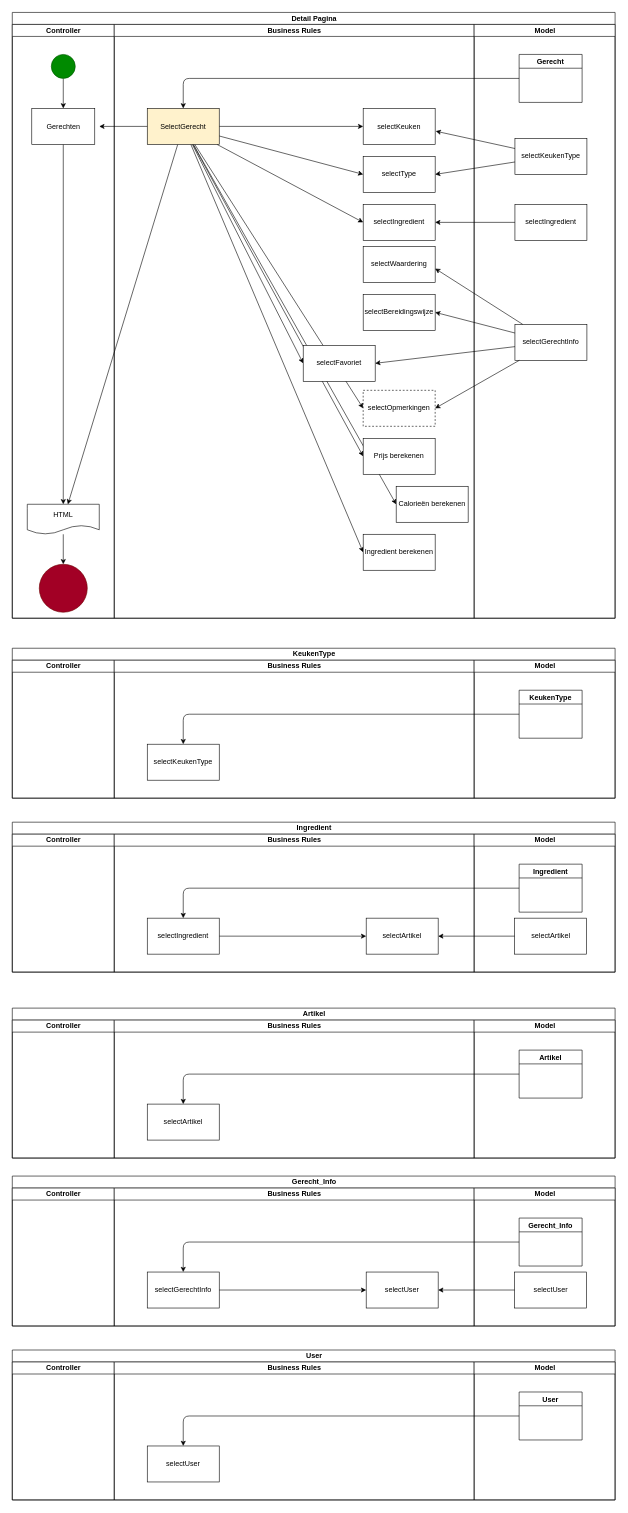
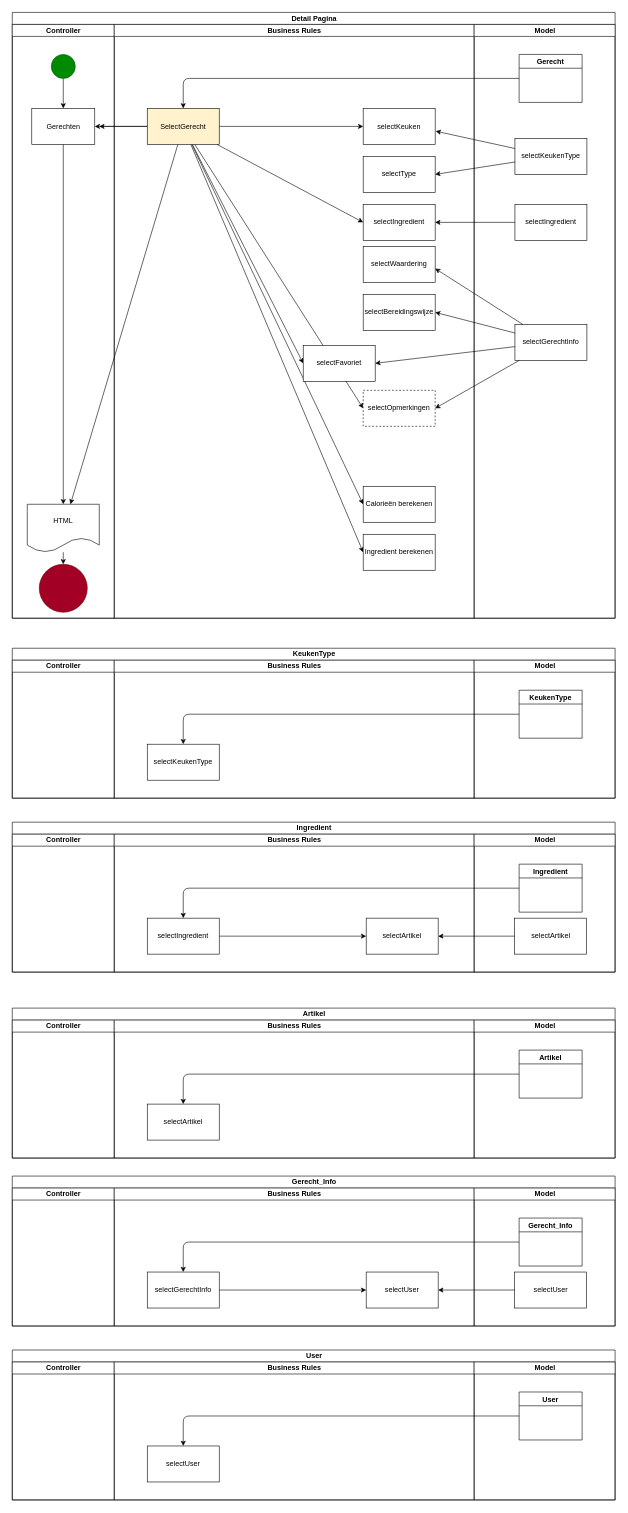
edge "SelectGerecht" -> "selectType": now "SelectGerecht" -> "Gerechten"
edge "SelectGerecht" -> "Prijs berekenen": removed
node "Prijs berekenen": removed
node "Calorieën berekenen": moved (432, 504) -> (399, 504)
node "HTML": size 72x30 -> 72x48
